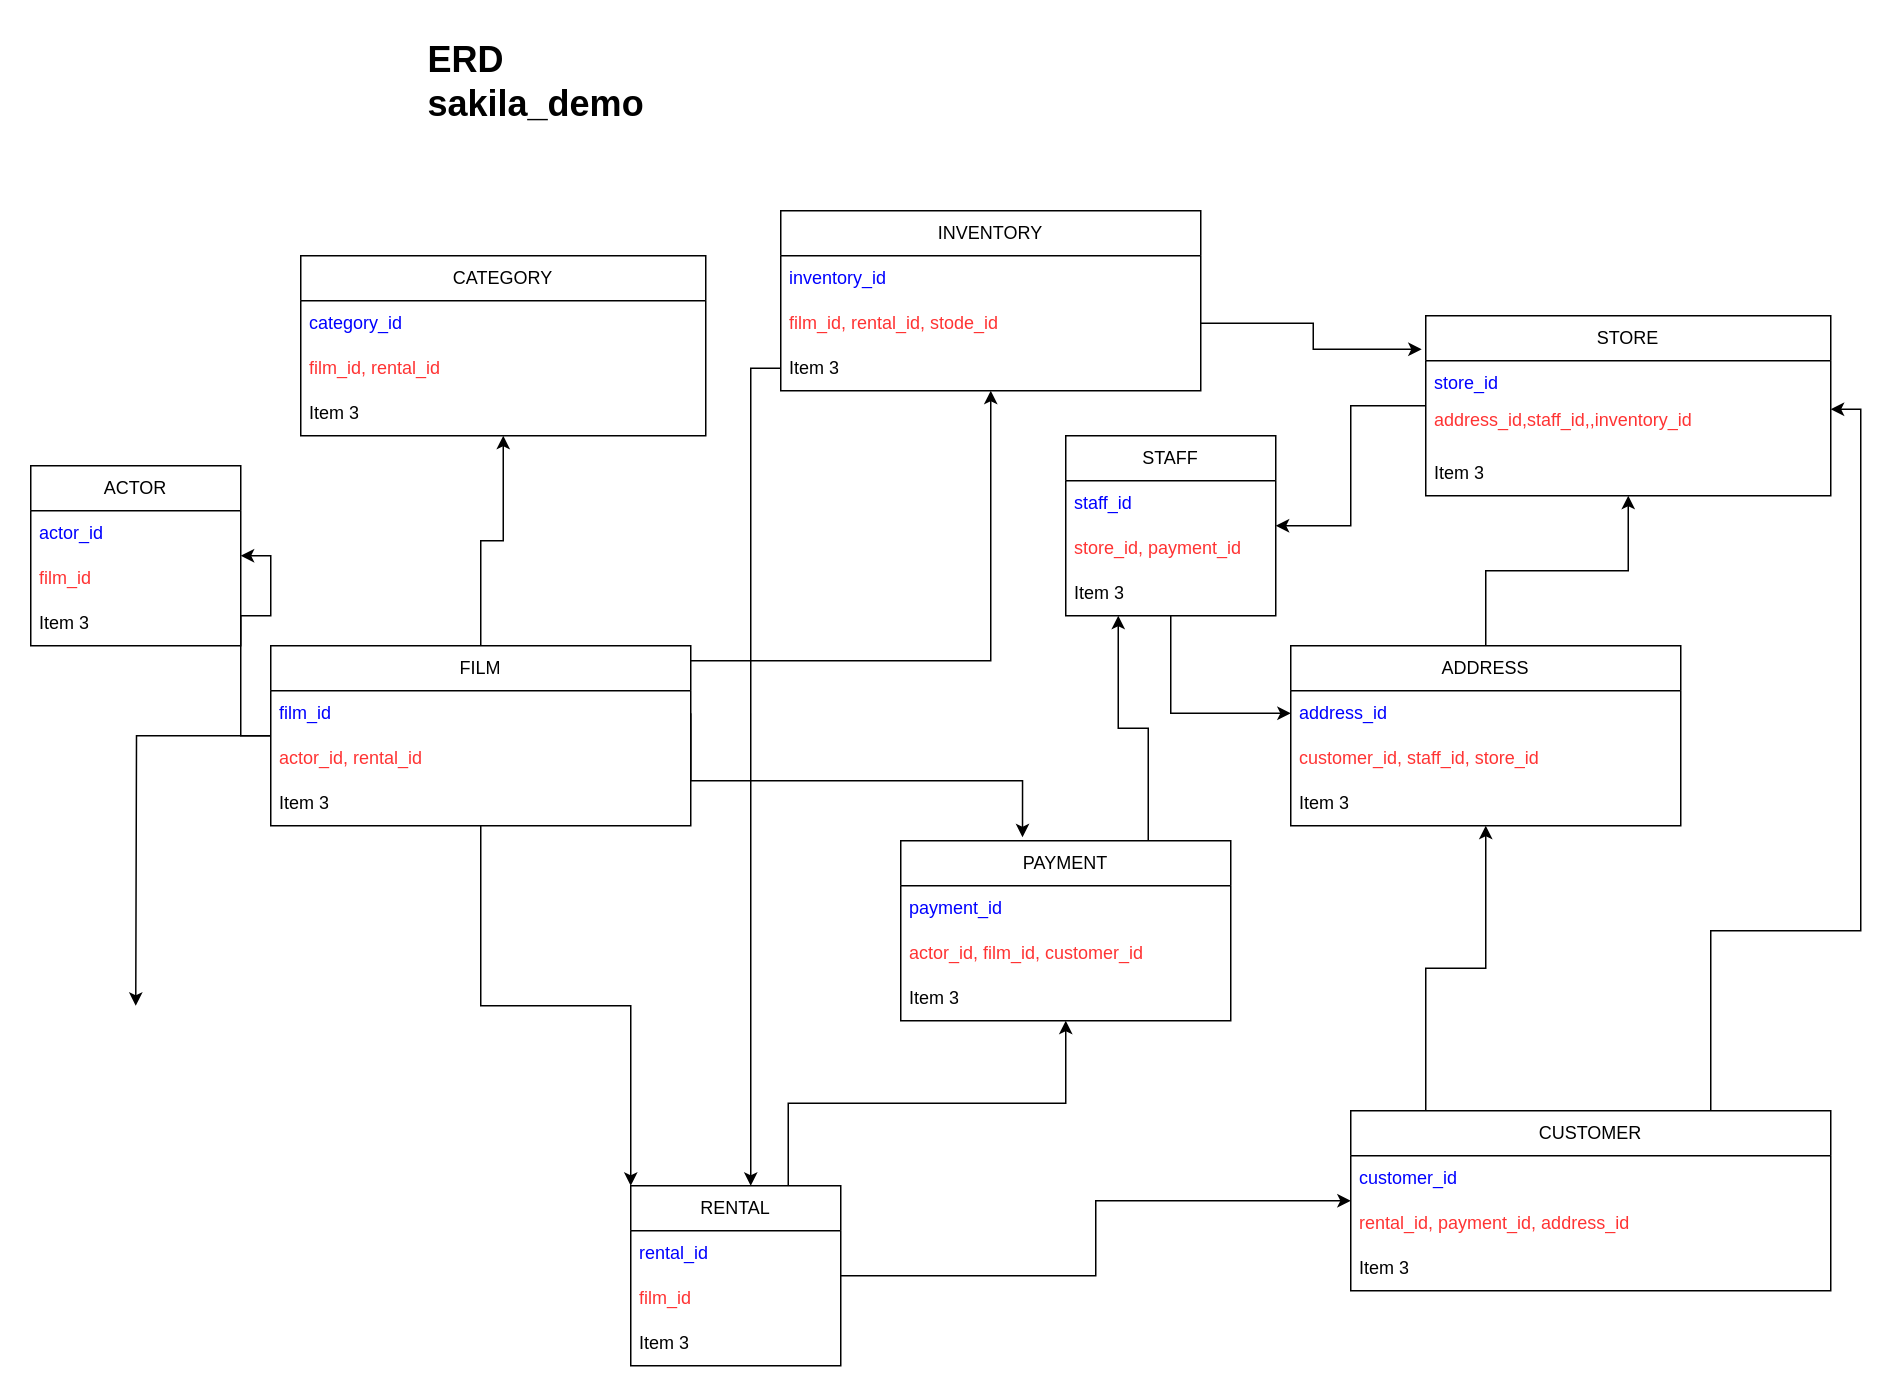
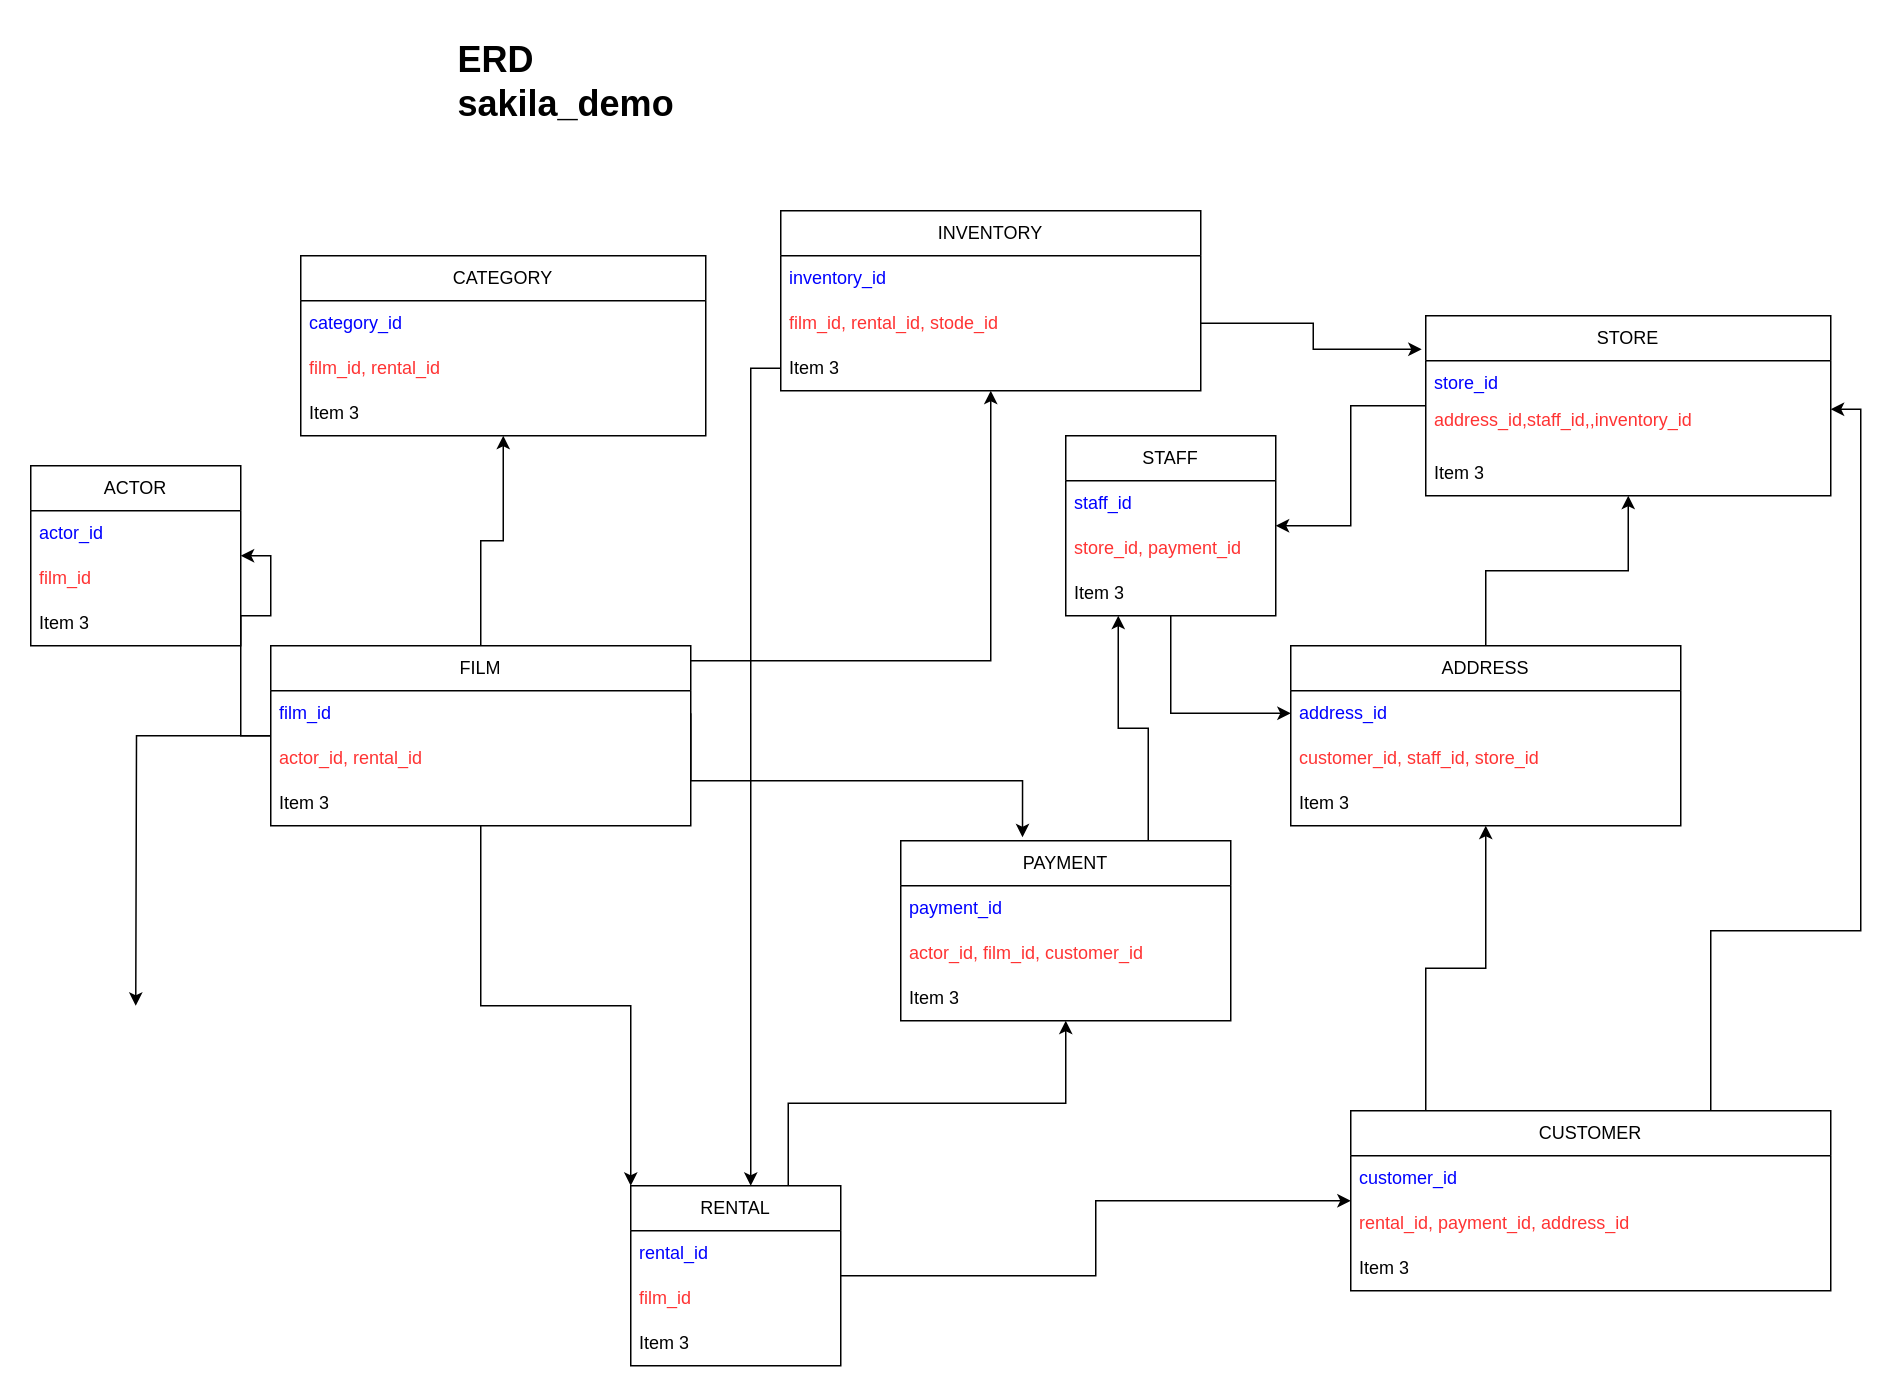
node "ERD sakila_demo": moved (563, 121) -> (593, 121)
